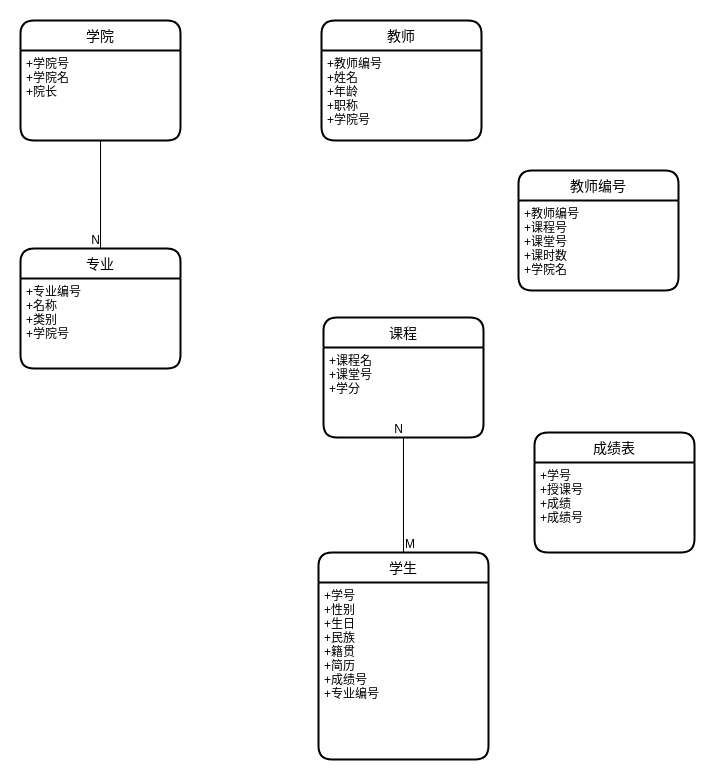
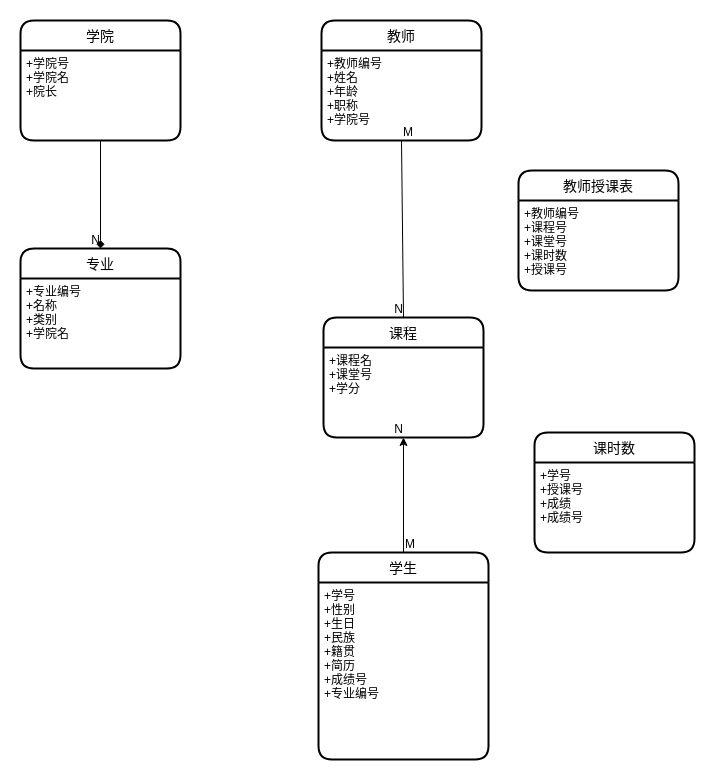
node "教师编号": label "教师编号" -> "教师授课表"
node "+教师编号 +课程号 +课堂号 +课时数 +学院名": label "+教师编号 +课程号 +课堂号 +课时数 +学院名" -> "+教师编号 +课程号 +课堂号 +课时数 +授课号"
edge "+教师编号 +姓名 +年龄 +职称 +学院号" -- "课程": added, labels "M", "N"
edge "+学院号 +学院名 +院长" -- "专业": arrowhead none -> diamond
node "+专业编号 +名称 +类别 +学院号": label "+专业编号 +名称 +类别 +学院号" -> "+专业编号 +名称 +类别 +学院名"
edge "+课程名 +课堂号 +学分" -- "学生": arrowhead none -> classic
node "成绩表": label "成绩表" -> "课时数"
